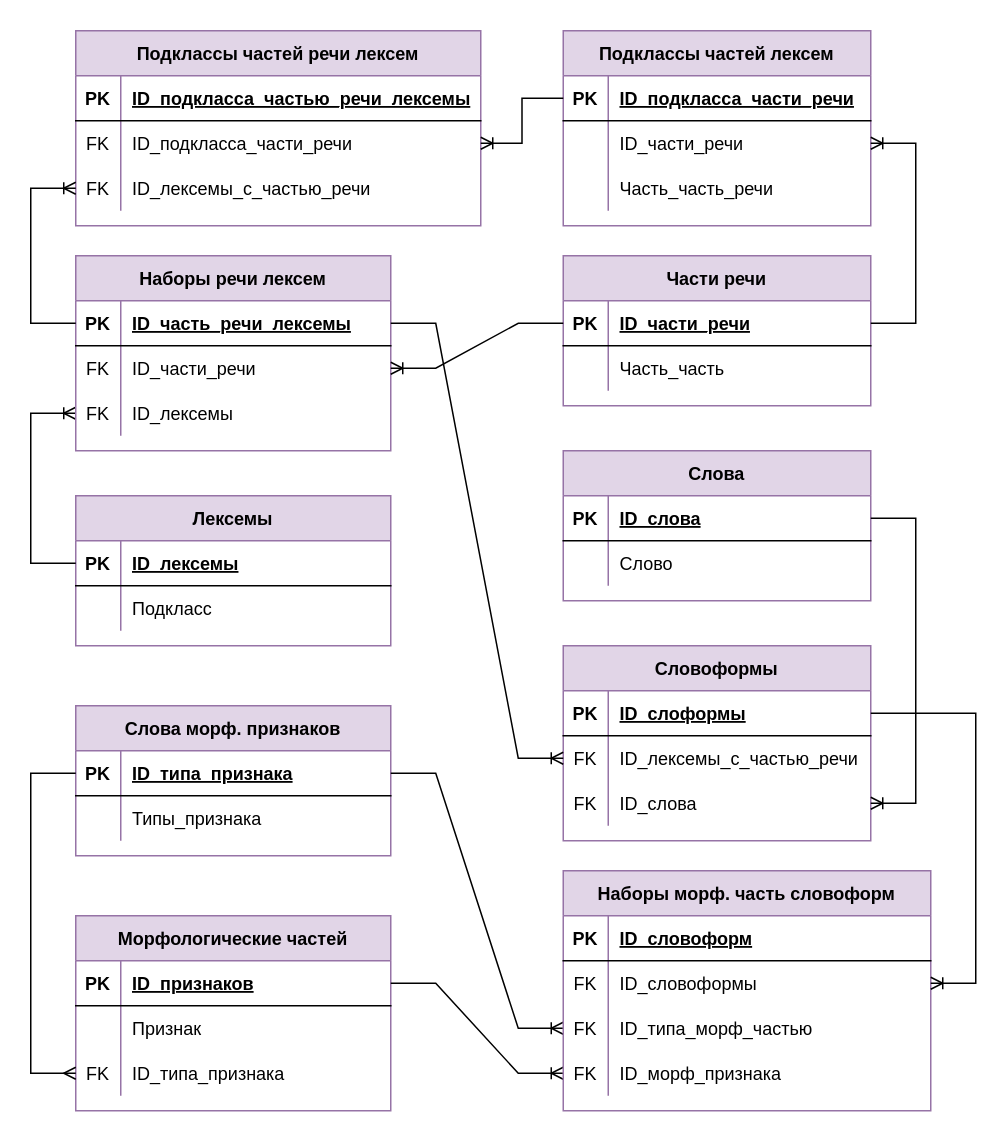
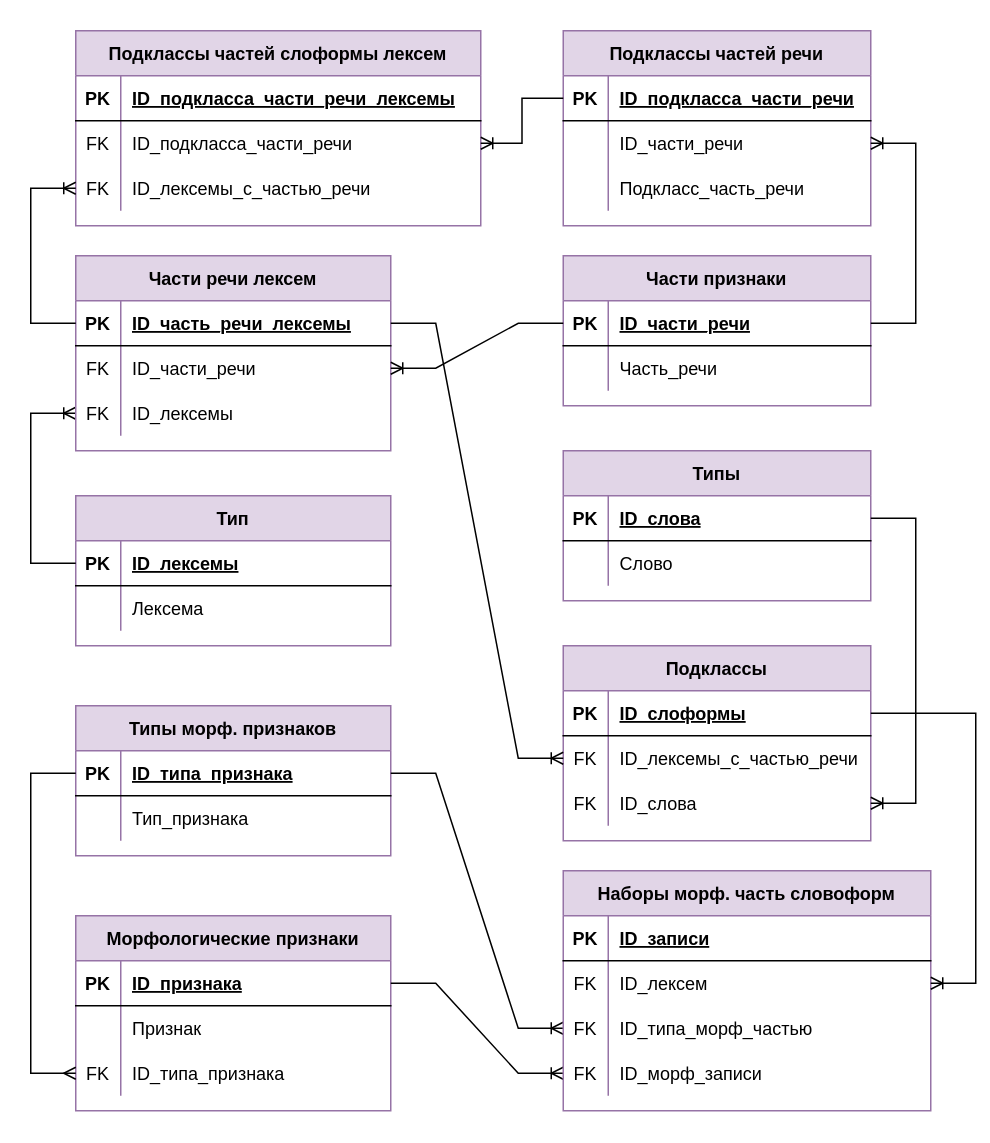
node "Подклассы частей речи лексем": label "Подклассы частей речи лексем" -> "Подклассы частей слоформы лексем"
node "Подклассы частей лексем": label "Подклассы частей лексем" -> "Подклассы частей речи"
node "ID_подкласса_частью_речи_лексемы": label "ID_подкласса_частью_речи_лексемы" -> "ID_подкласса_части_речи_лексемы"
node "Часть_часть_речи": label "Часть_часть_речи" -> "Подкласс_часть_речи"
node "Наборы речи лексем": label "Наборы речи лексем" -> "Части речи лексем"
node "Части речи": label "Части речи" -> "Части признаки"
node "Часть_часть": label "Часть_часть" -> "Часть_речи"
node "Слова": label "Слова" -> "Типы"
node "Лексемы": label "Лексемы" -> "Тип"
node "Подкласс": label "Подкласс" -> "Лексема"
node "Словоформы": label "Словоформы" -> "Подклассы"
node "Слова морф. признаков": label "Слова морф. признаков" -> "Типы морф. признаков"
node "Типы_признака": label "Типы_признака" -> "Тип_признака"
node "Морфологические частей": label "Морфологические частей" -> "Морфологические признаки"
node "ID_словоформ": label "ID_словоформ" -> "ID_записи"
node "ID_признаков": label "ID_признаков" -> "ID_признака"
node "ID_словоформы": label "ID_словоформы" -> "ID_лексем"
node "ID_морф_признака": label "ID_морф_признака" -> "ID_морф_записи"
